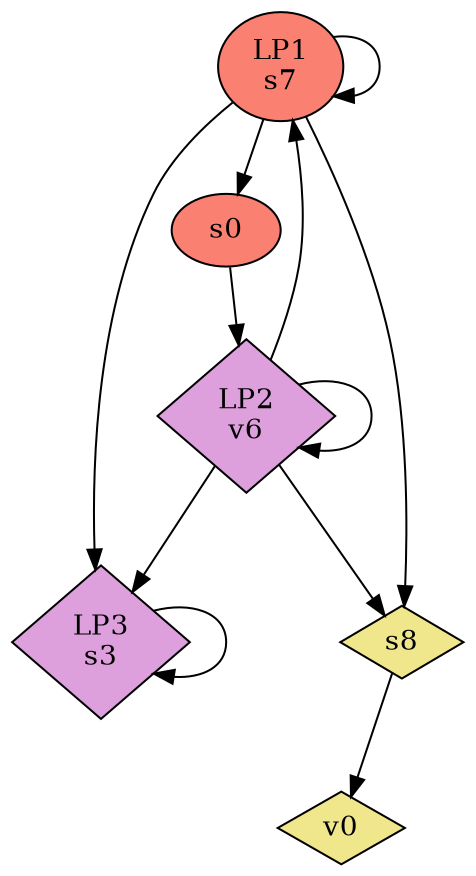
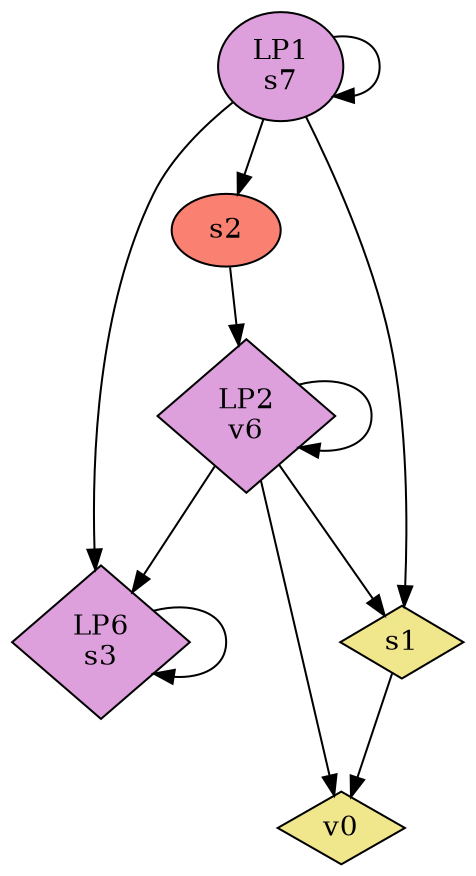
node "LP1 s7": fillcolor salmon -> plum
node "s0": label "s0" -> "s2"
edge "LP2 v6" -> "LP1 s7": now "LP2 v6" -> "v0"
node "LP3 s3": label "LP3 s3" -> "LP6 s3"
node "s8": label "s8" -> "s1"
